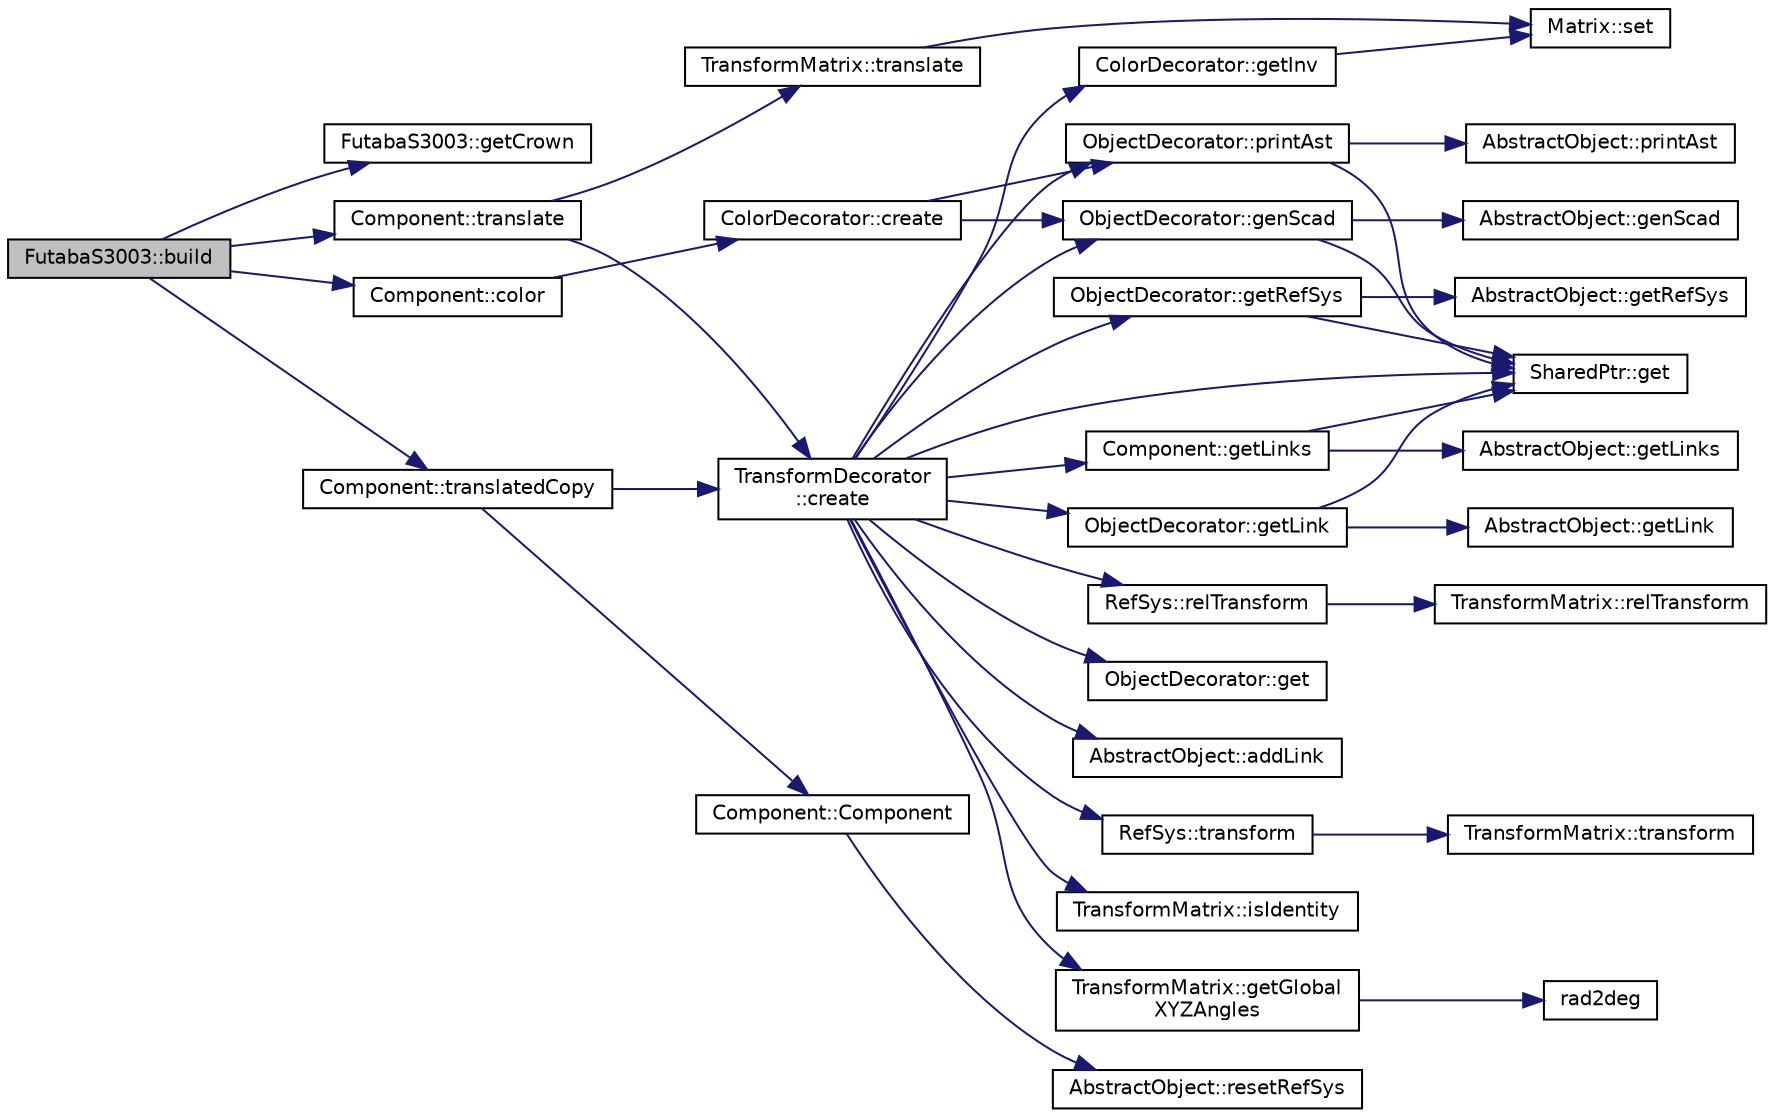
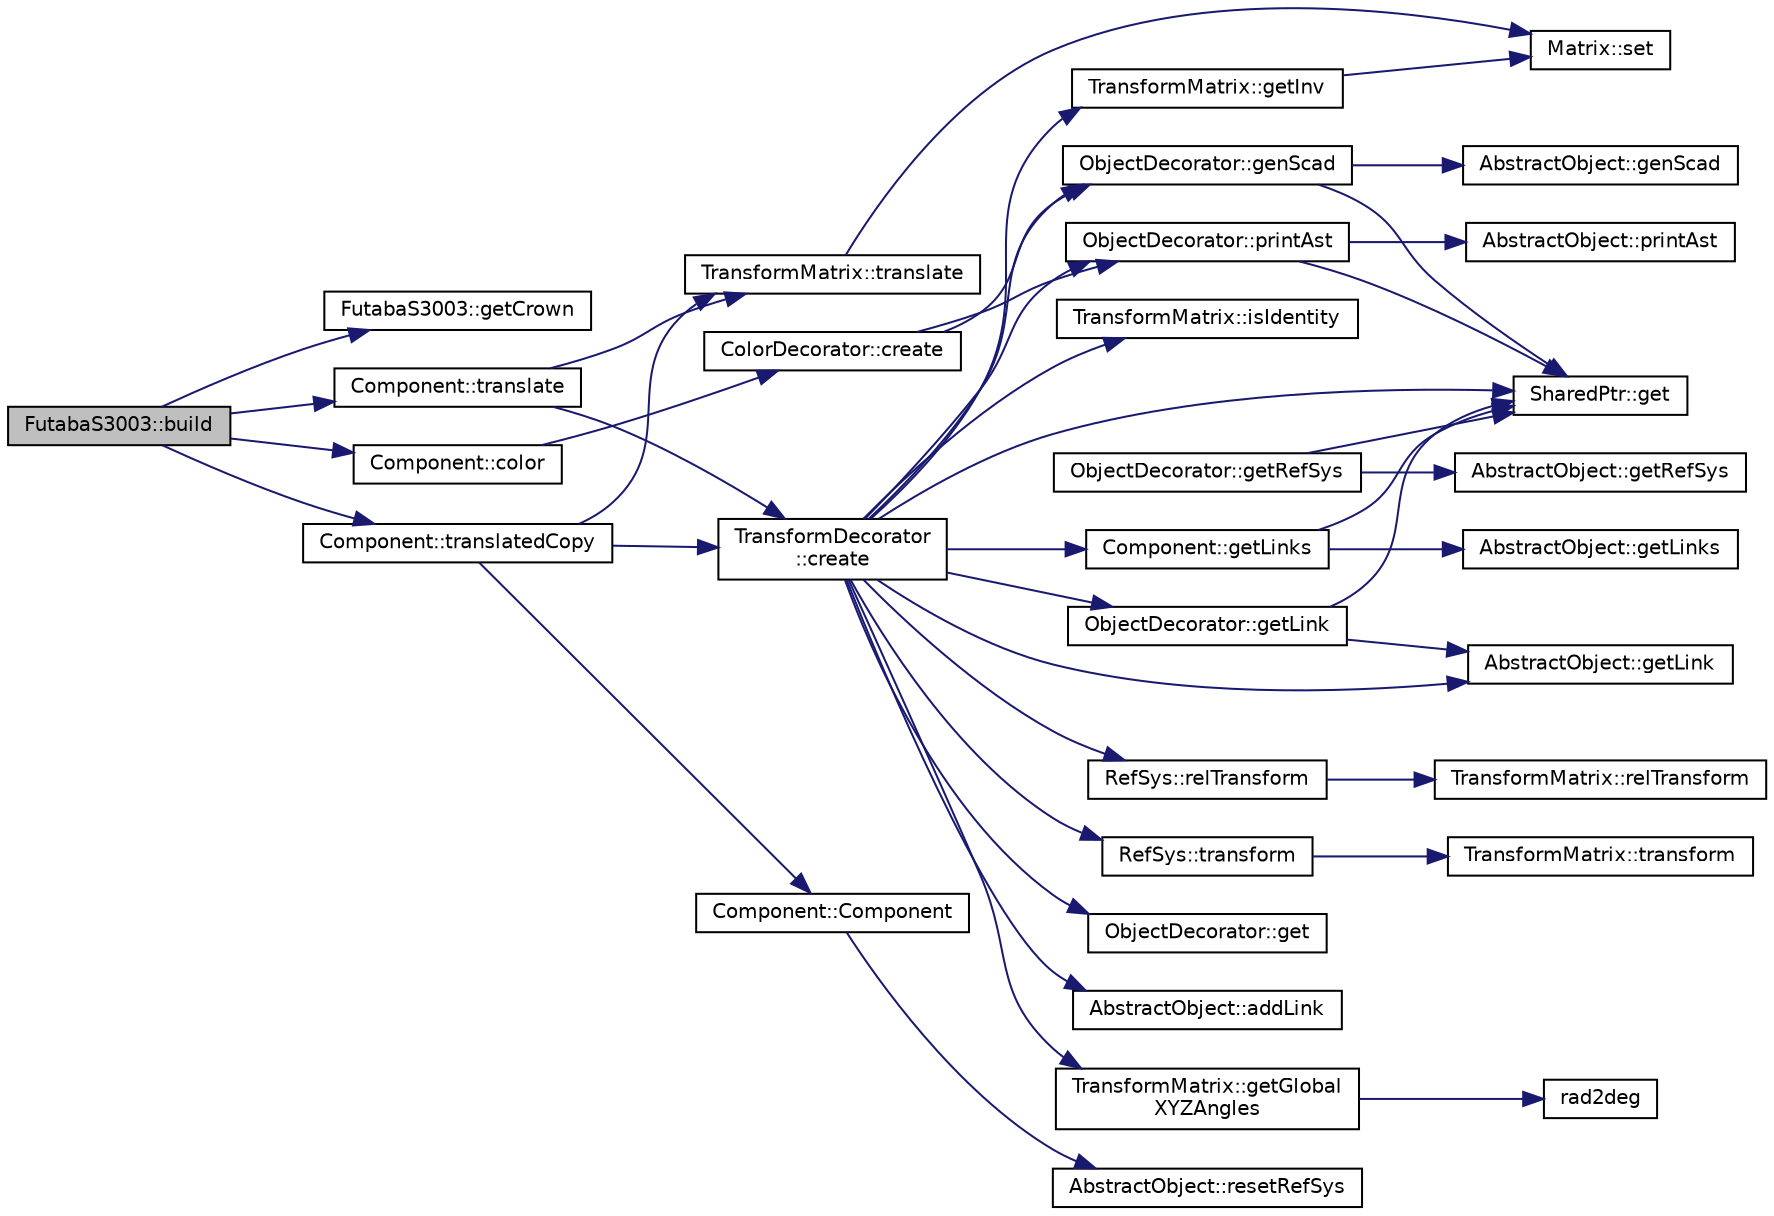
node "ColorDecorator::getInv": label "ColorDecorator::getInv" -> "TransformMatrix::getInv"
edge "TransformDecorator ::create" -> "ObjectDecorator::getRefSys": now "TransformDecorator ::create" -> "AbstractObject::getLink"
edge "Component::translatedCopy" -> "TransformMatrix::translate": added
